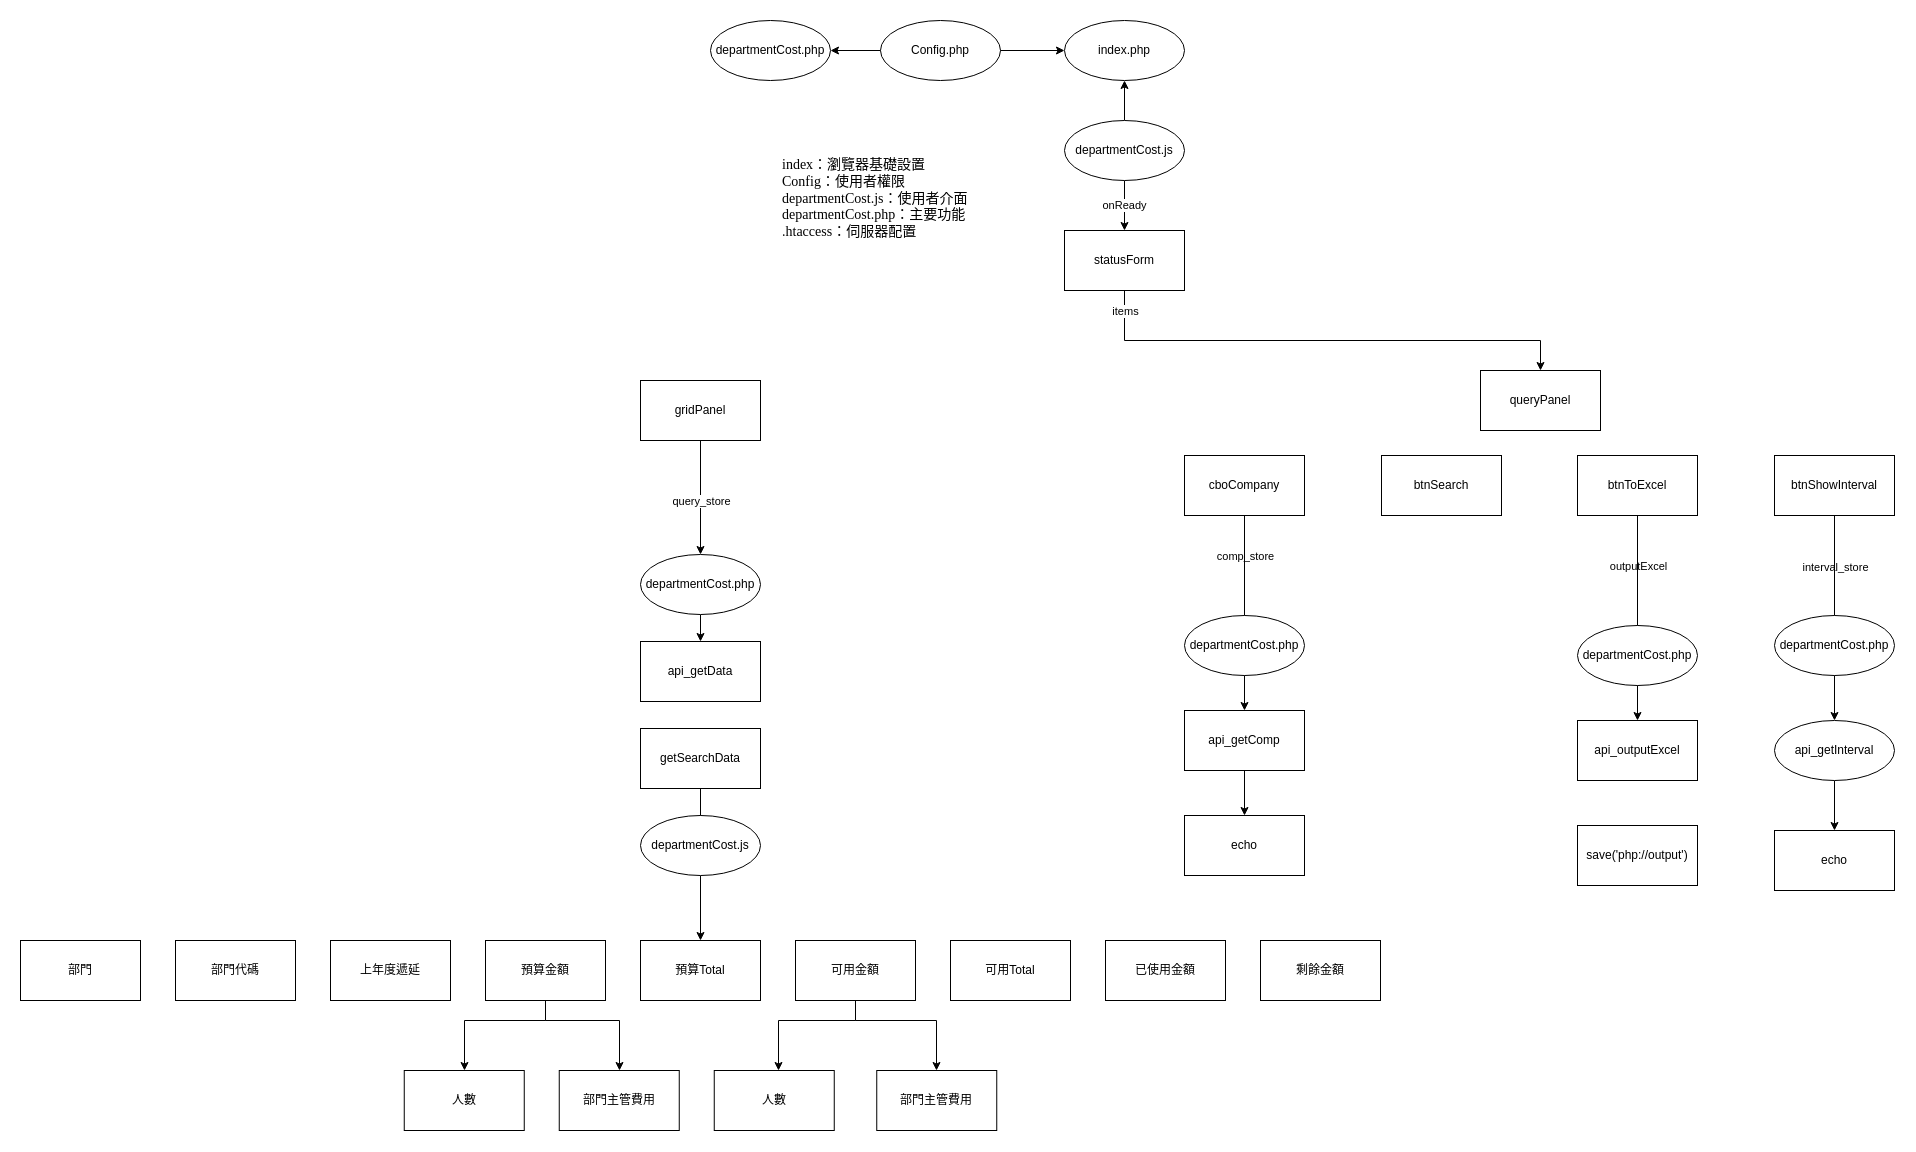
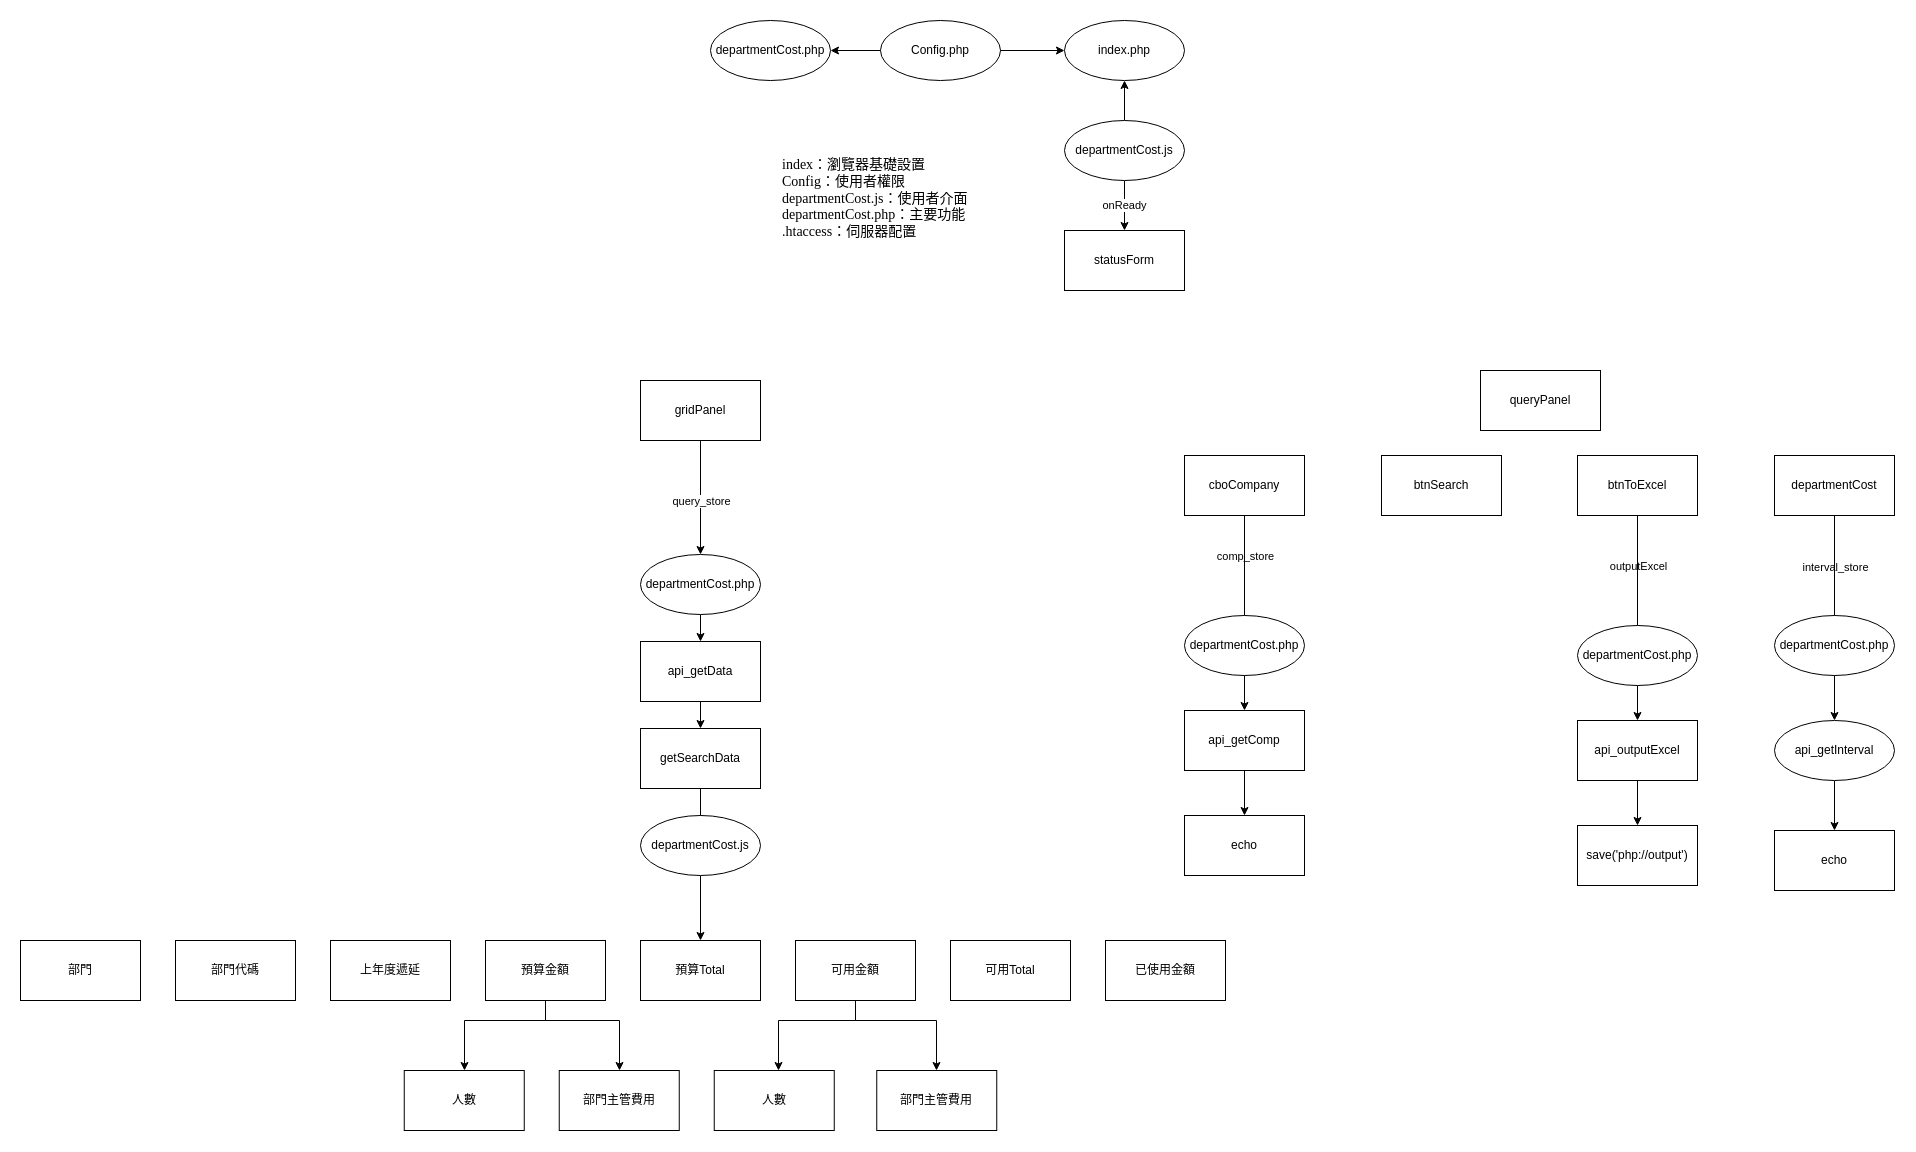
edge "statusForm" -> "queryPanel": removed, label "items"
node "btnShowInterval": label "btnShowInterval" -> "departmentCost"
edge "api_getData" -> "getSearchData": added
edge "api_outputExcel" -> "save('php://output')": added
node "剩餘金額": removed
